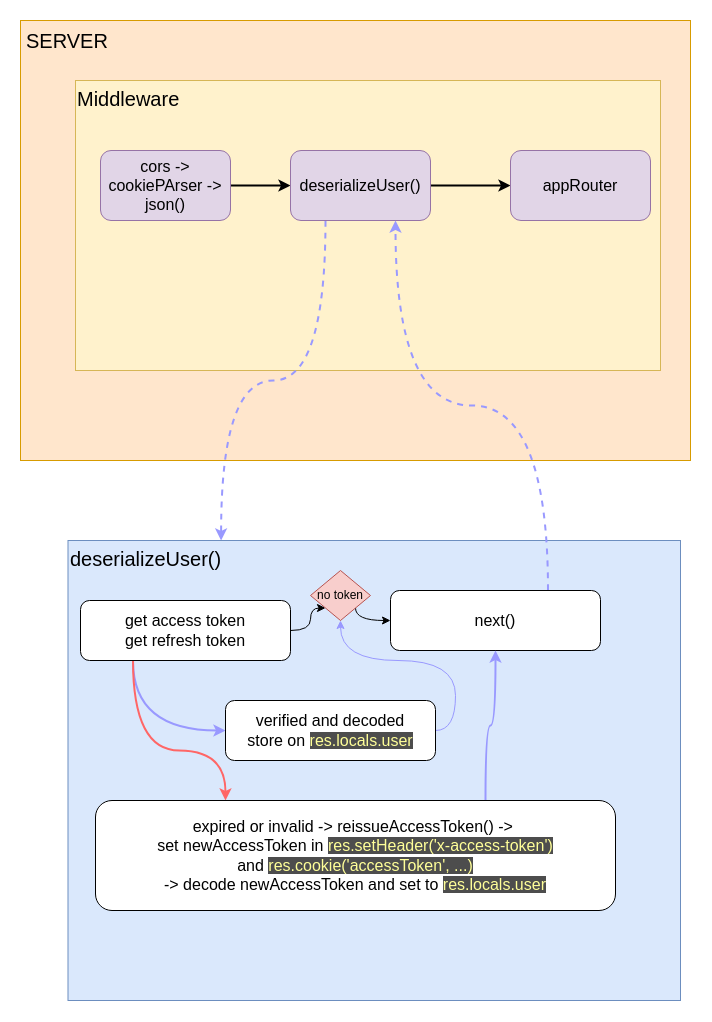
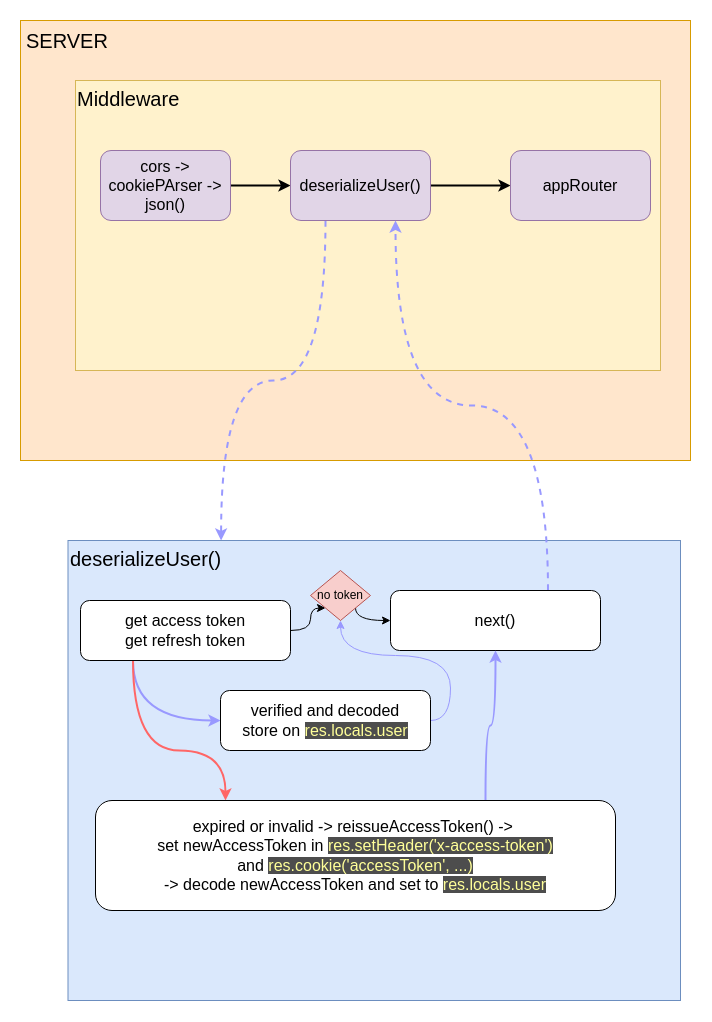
node "verified and decoded store on res.locals.user": moved (331, 731) -> (326, 721)
